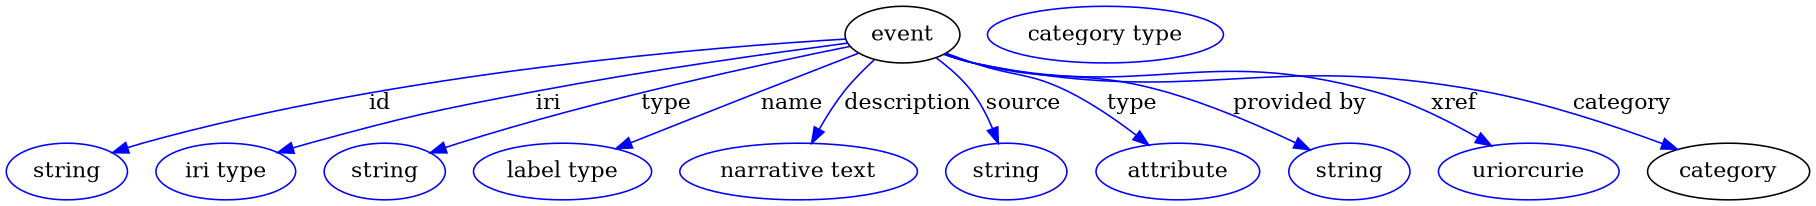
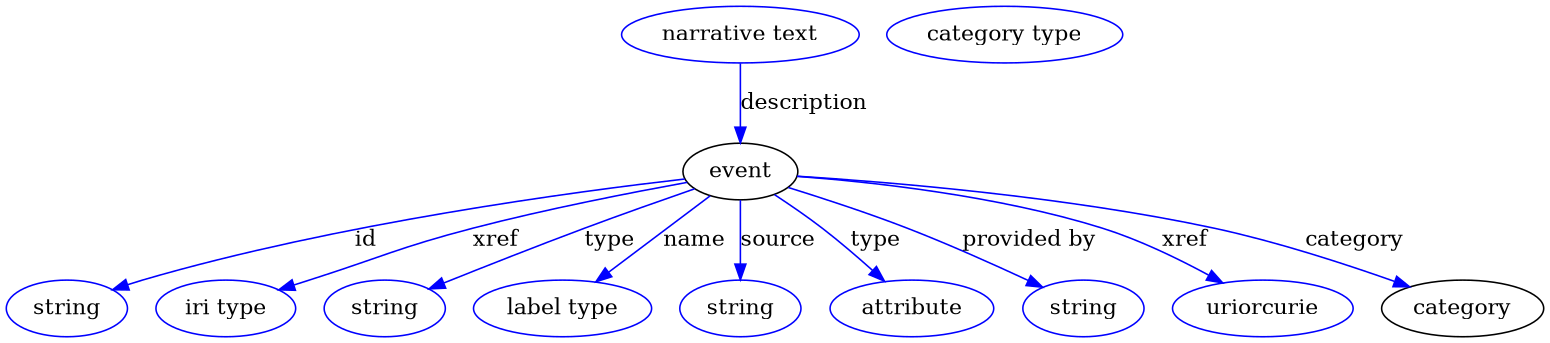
edge "event" -> "narrative text": reversed
edge "event" -> "iri type": label "iri" -> "xref"
